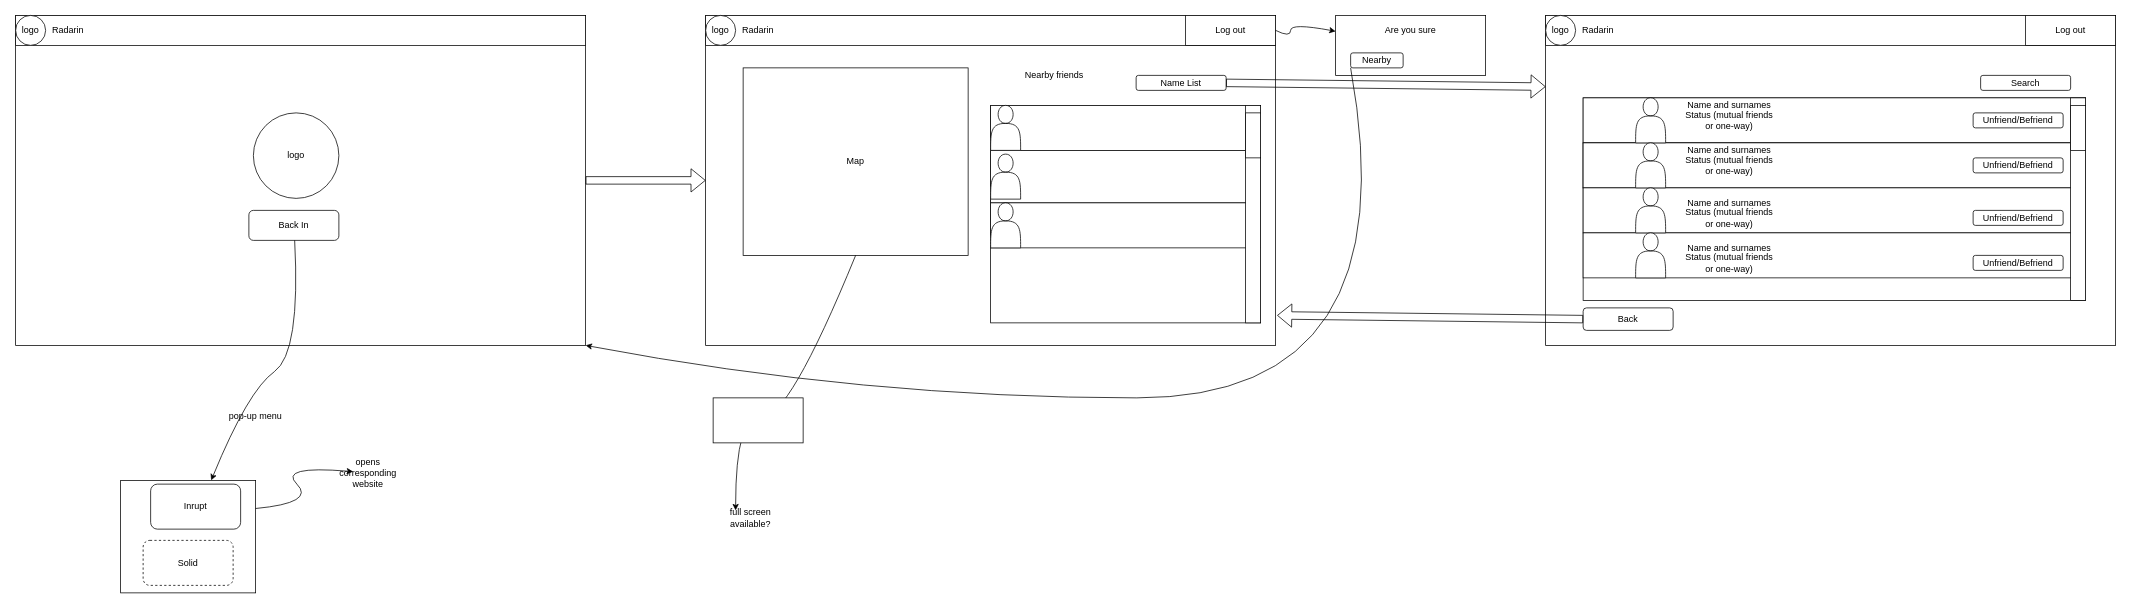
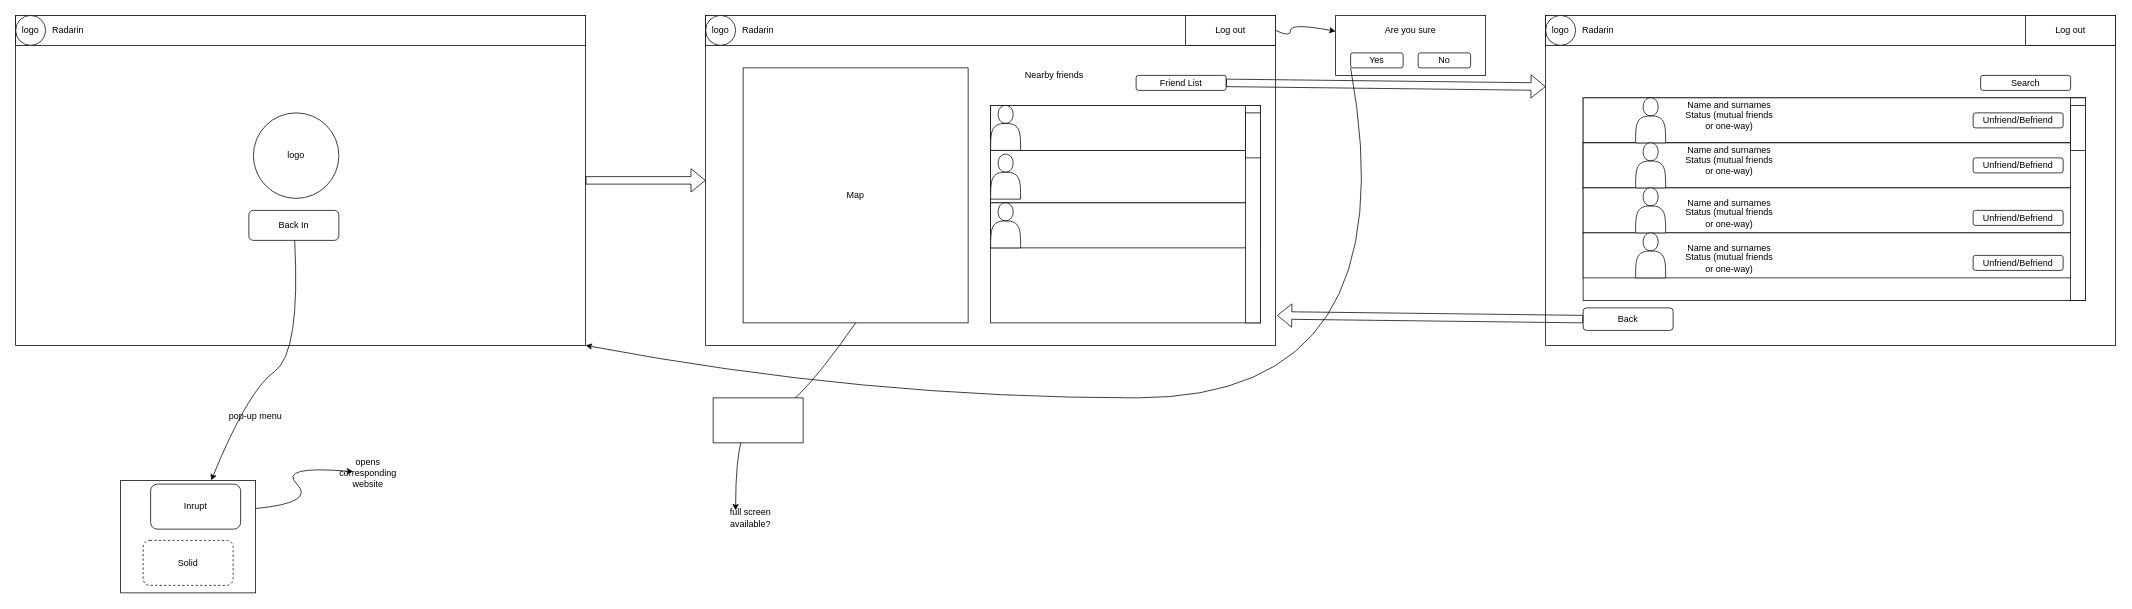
node "Nearby": label "Nearby" -> "Yes"
node "No": added
node "Name List": label "Name List" -> "Friend List"
node "Map": size 225x188 -> 225x255
